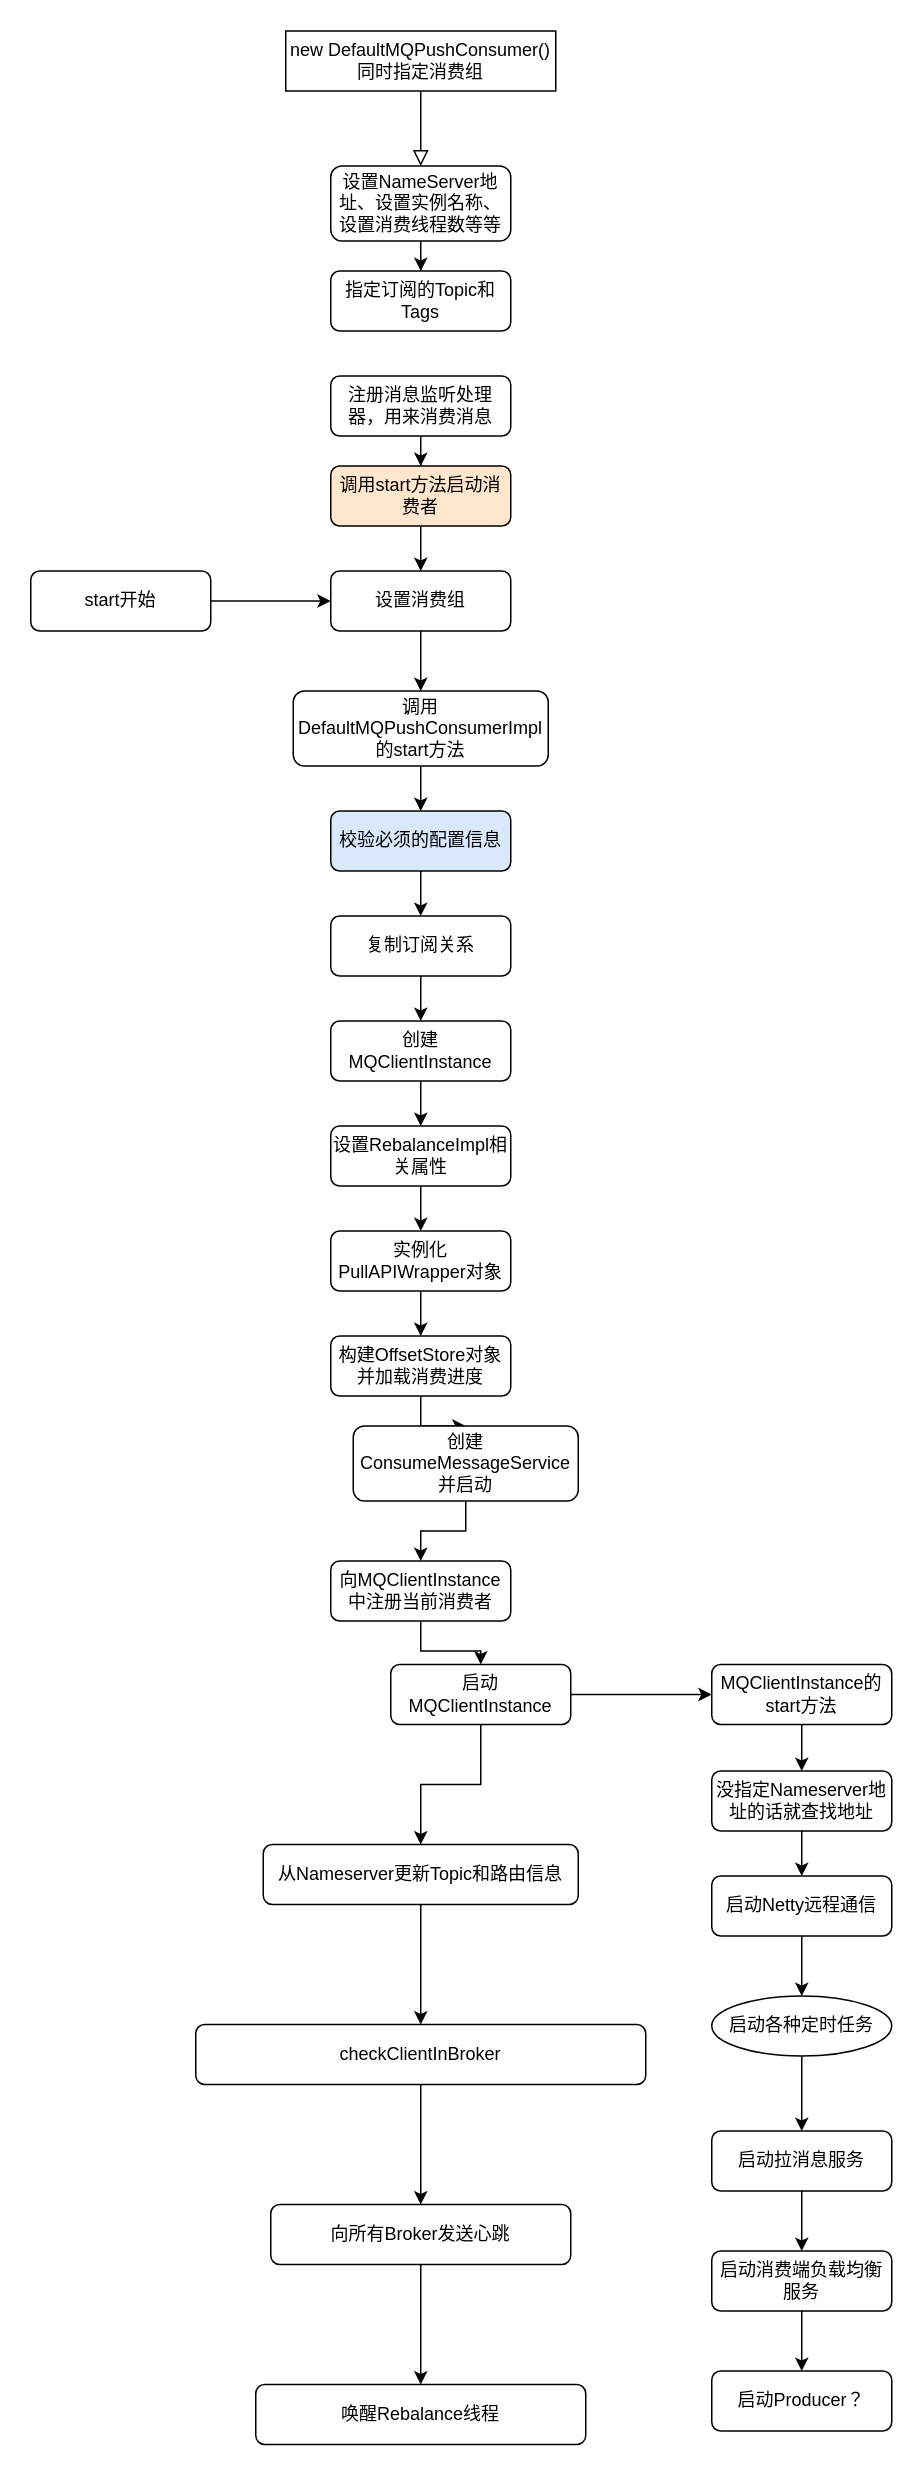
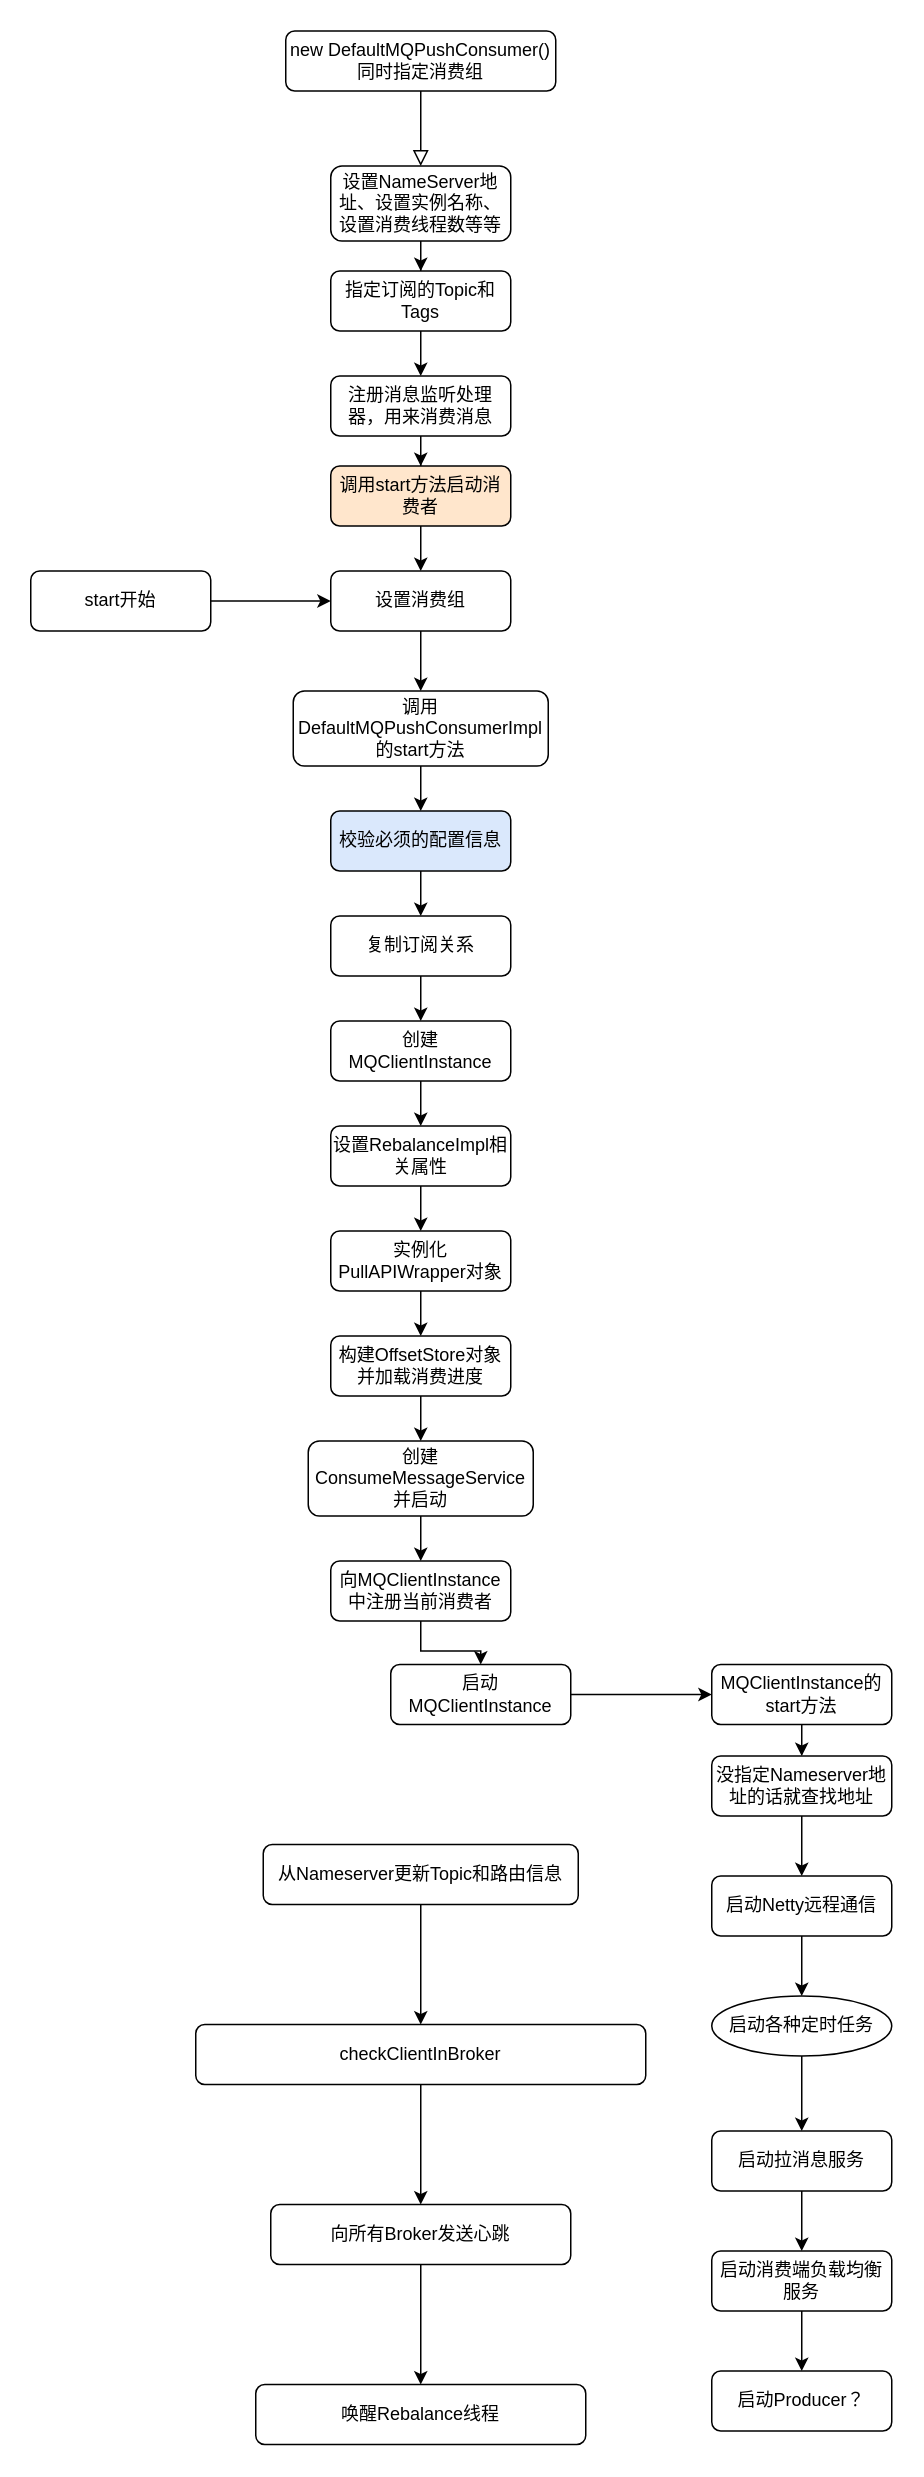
node "new DefaultMQPushConsumer()同时指定消费组": shape rectangle -> rounded rectangle
edge "指定订阅的Topic和Tags" -> "注册消息监听处理器，用来消费消息": added
node "创建ConsumeMessageService并启动": moved (466, 1463) -> (421, 1478)
edge "启动MQClientInstance" -> "从Nameserver更新Topic和路由信息": removed
node "没指定Nameserver地址的话就查找地址": moved (802, 1801) -> (802, 1786)
